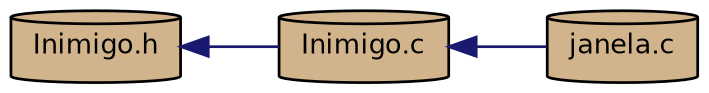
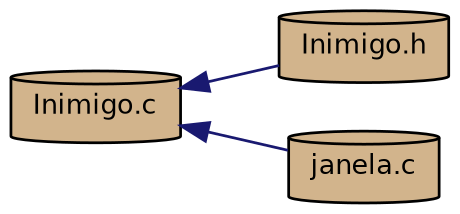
edge "Inimigo.c" -> "Inimigo.h": reversed
